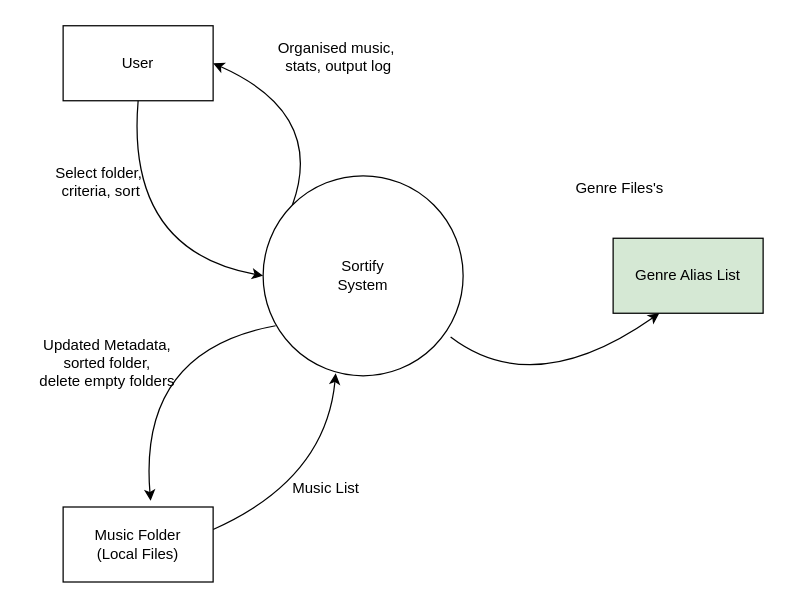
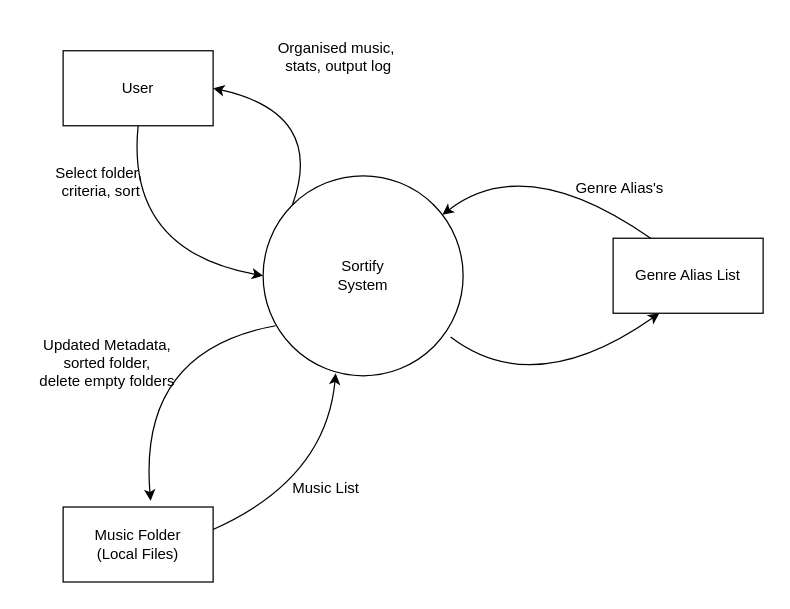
node "User": moved (138, 63) -> (138, 88)
node "Genre Files's": label "Genre Files's" -> "Genre Alias's"
edge "Genre Alias List" -> "Sortify System": added
node "Genre Alias List": fillcolor #d5e8d4 -> #ffffff
